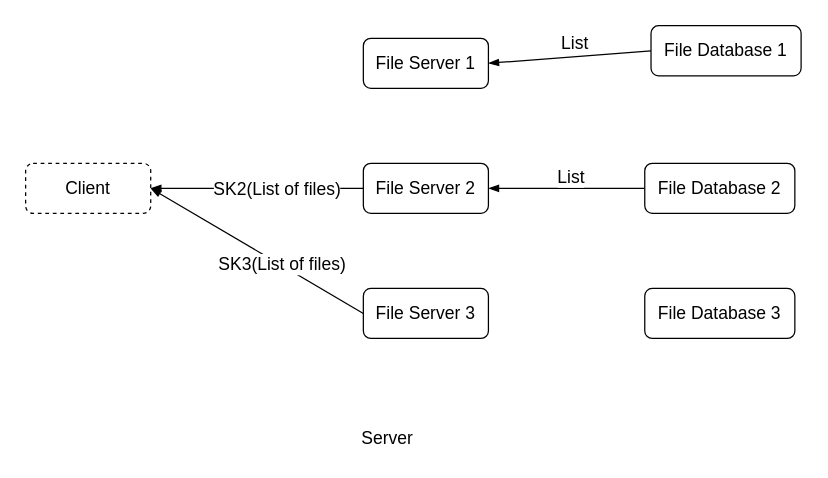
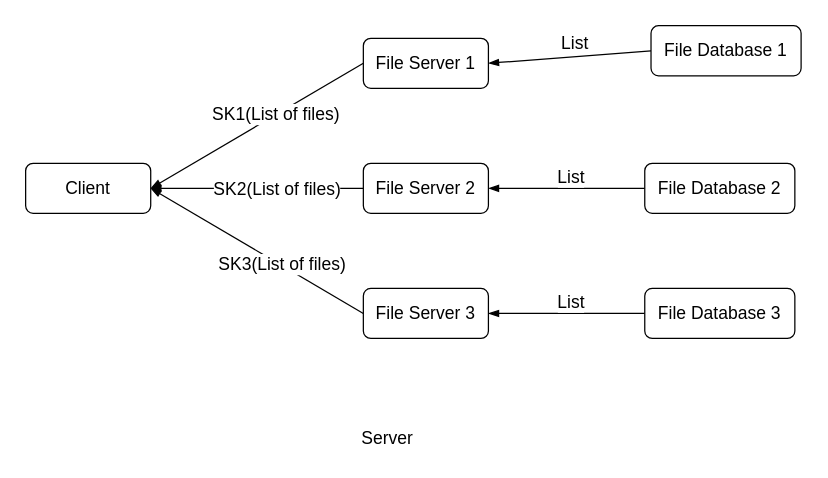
edge "File Server 1" -> "Client": added, label "SK1(List of files)"
node "Client": style dashed -> solid
edge "File Database 3" -> "File Server 3": added, label "List"
